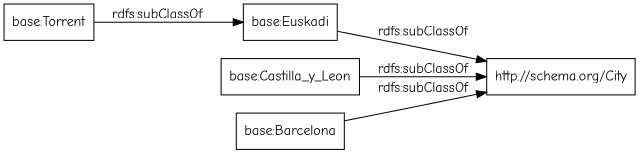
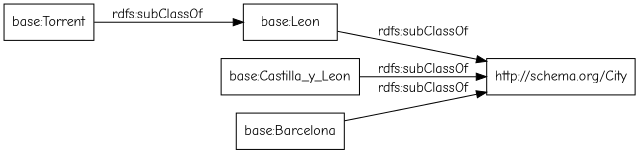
node "base:Euskadi": label "base:Euskadi" -> "base:Leon"
